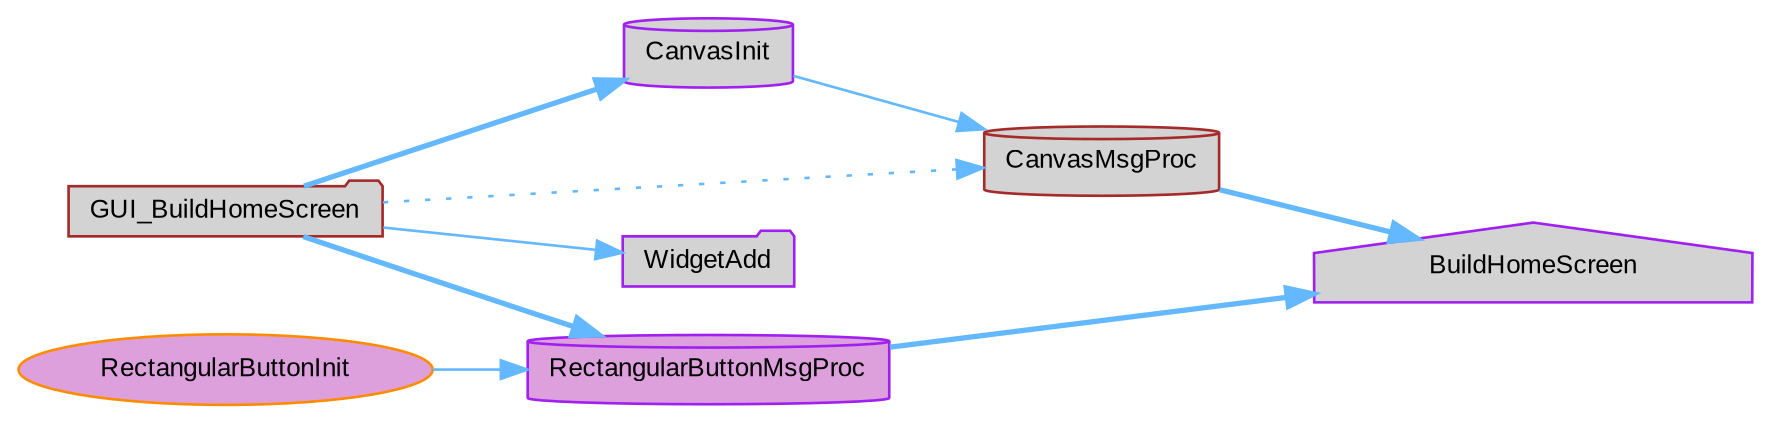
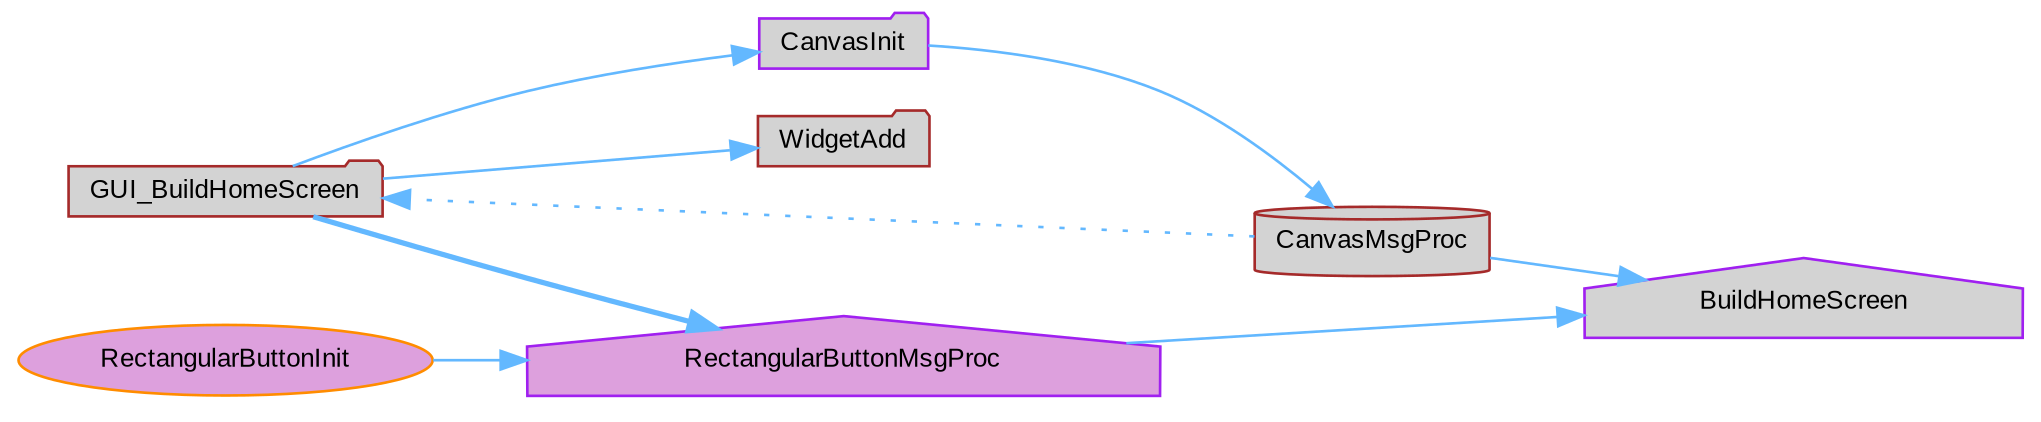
node "CanvasInit": shape cylinder -> folder
edge "GUI_BuildHomeScreen" -> "CanvasInit": style bold -> solid
edge "GUI_BuildHomeScreen" -> "CanvasMsgProc": reversed
edge "CanvasMsgProc" -> "BuildHomeScreen": style bold -> solid
node "WidgetAdd": color purple -> brown
edge "RectangularButtonMsgProc" -> "BuildHomeScreen": style bold -> solid
node "RectangularButtonMsgProc": shape cylinder -> house
